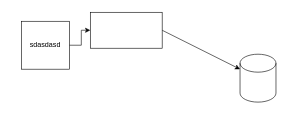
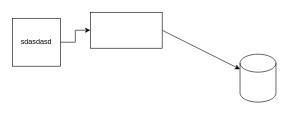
node "sdasdasd": moved (45, 45) -> (36, 42)
